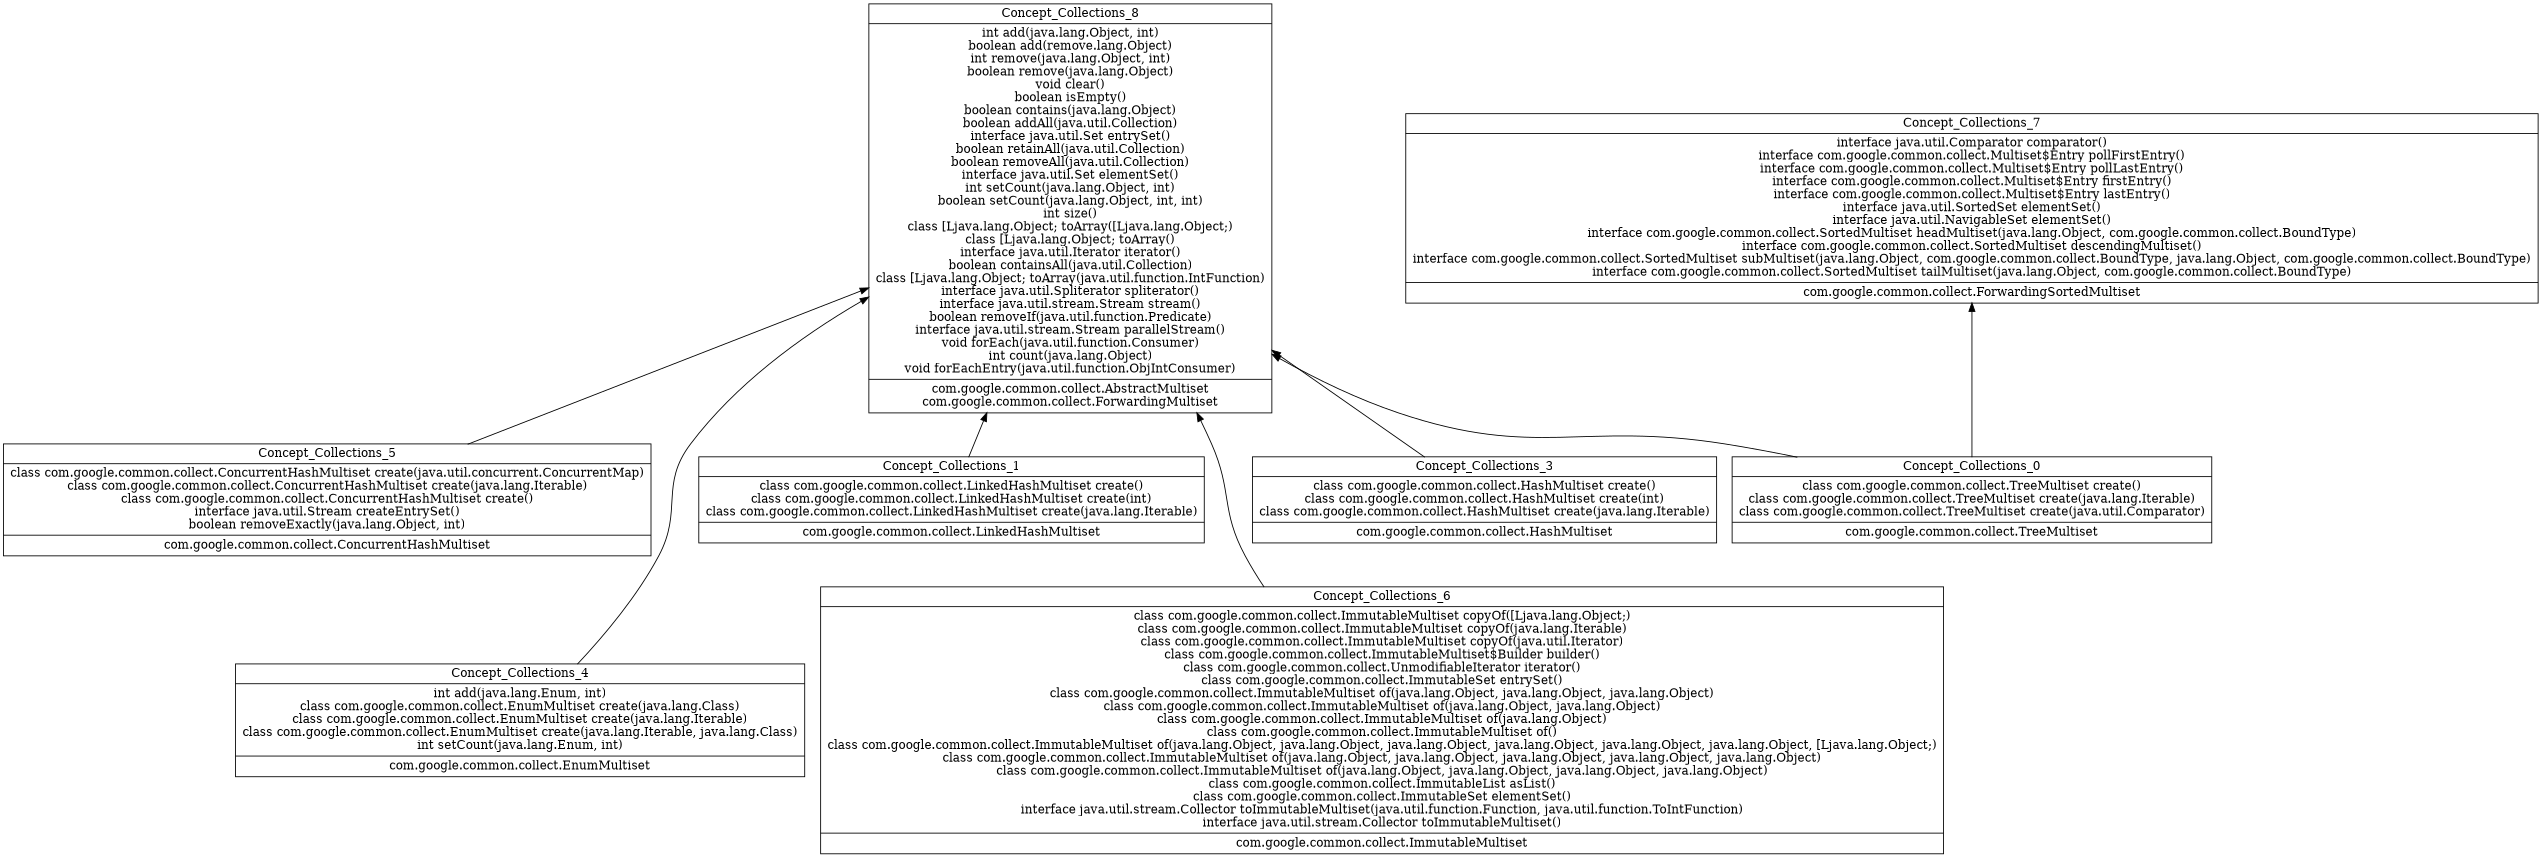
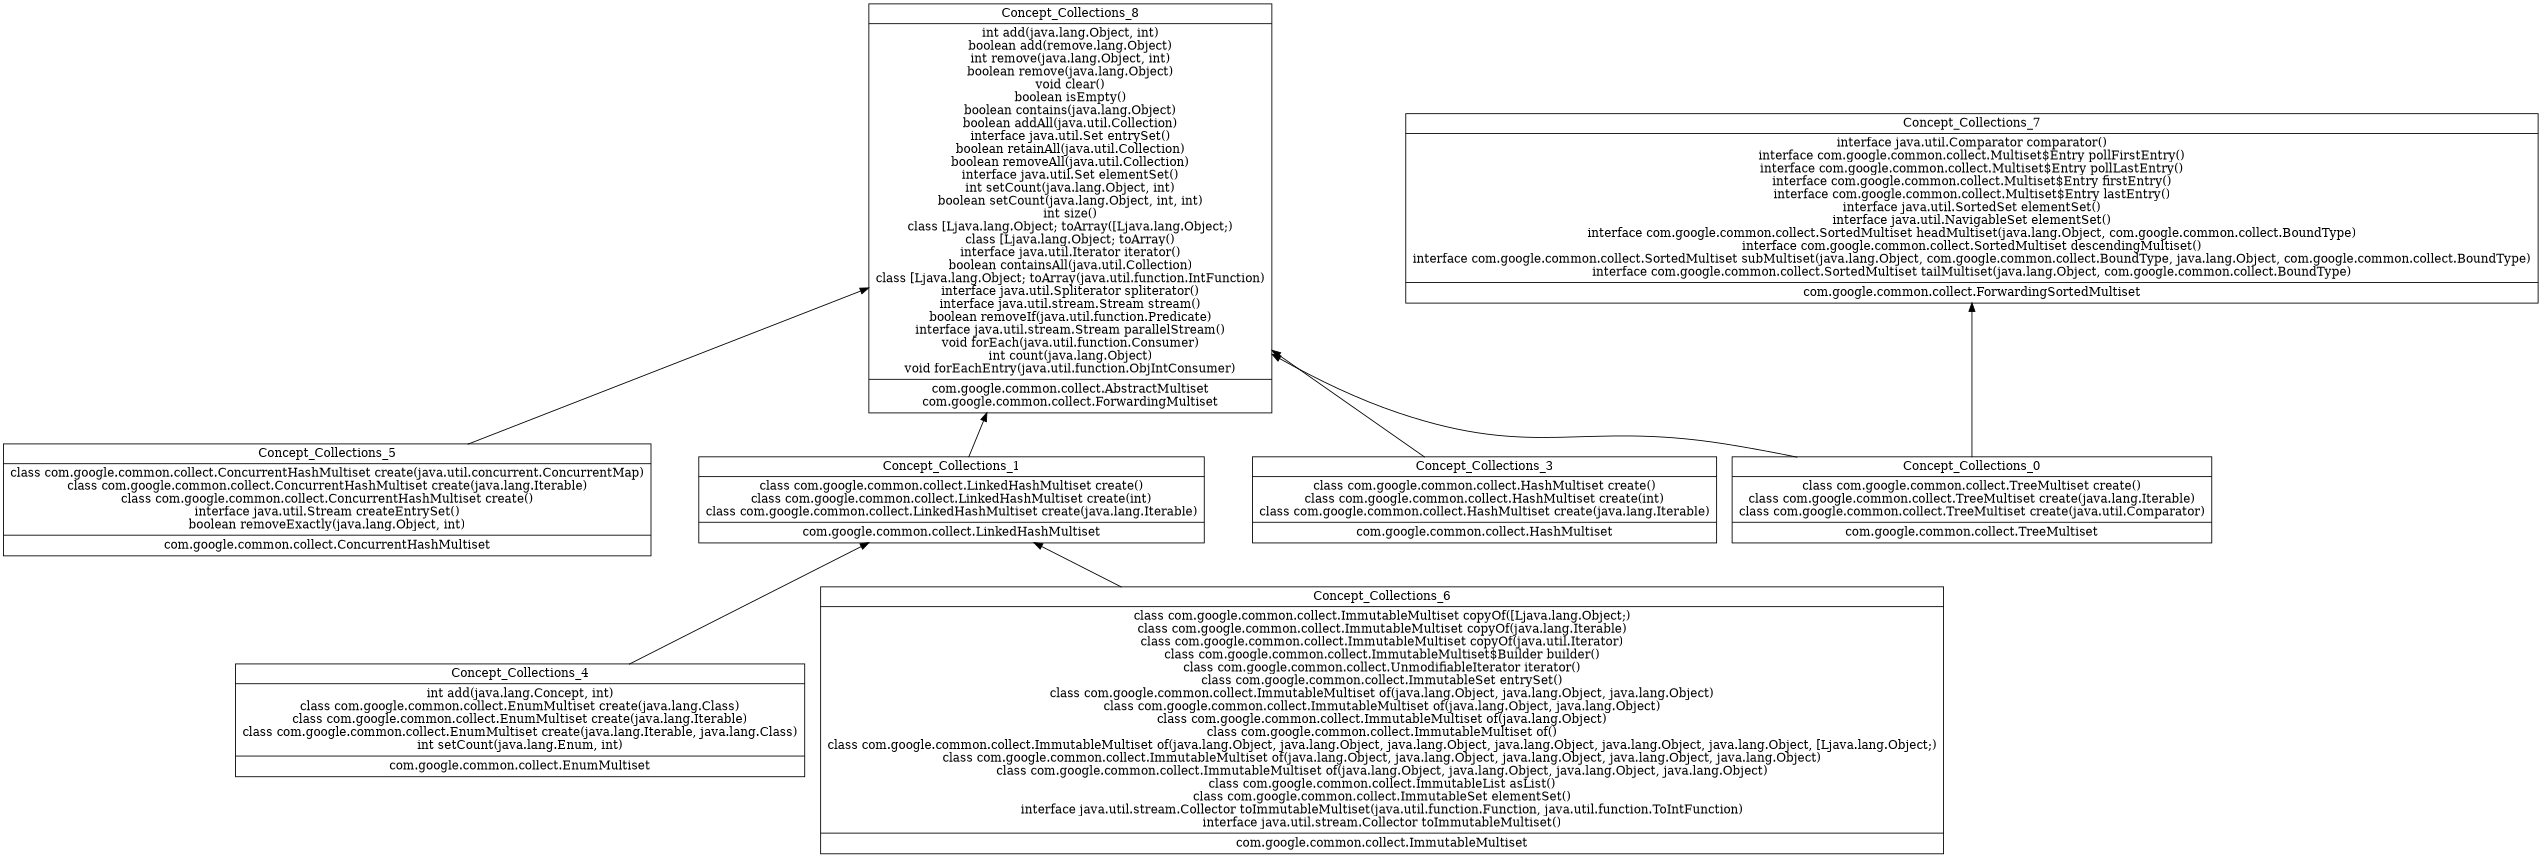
edge "Concept_Collections_4" -> "Concept_Collections_8": now "Concept_Collections_4" -> "Concept_Collections_1"
edge "Concept_Collections_6" -> "Concept_Collections_8": now "Concept_Collections_6" -> "Concept_Collections_1"
node "Concept_Collections_4": text "int add(java.lang.Enum, int)" -> "int add(java.lang.Concept, int)"
